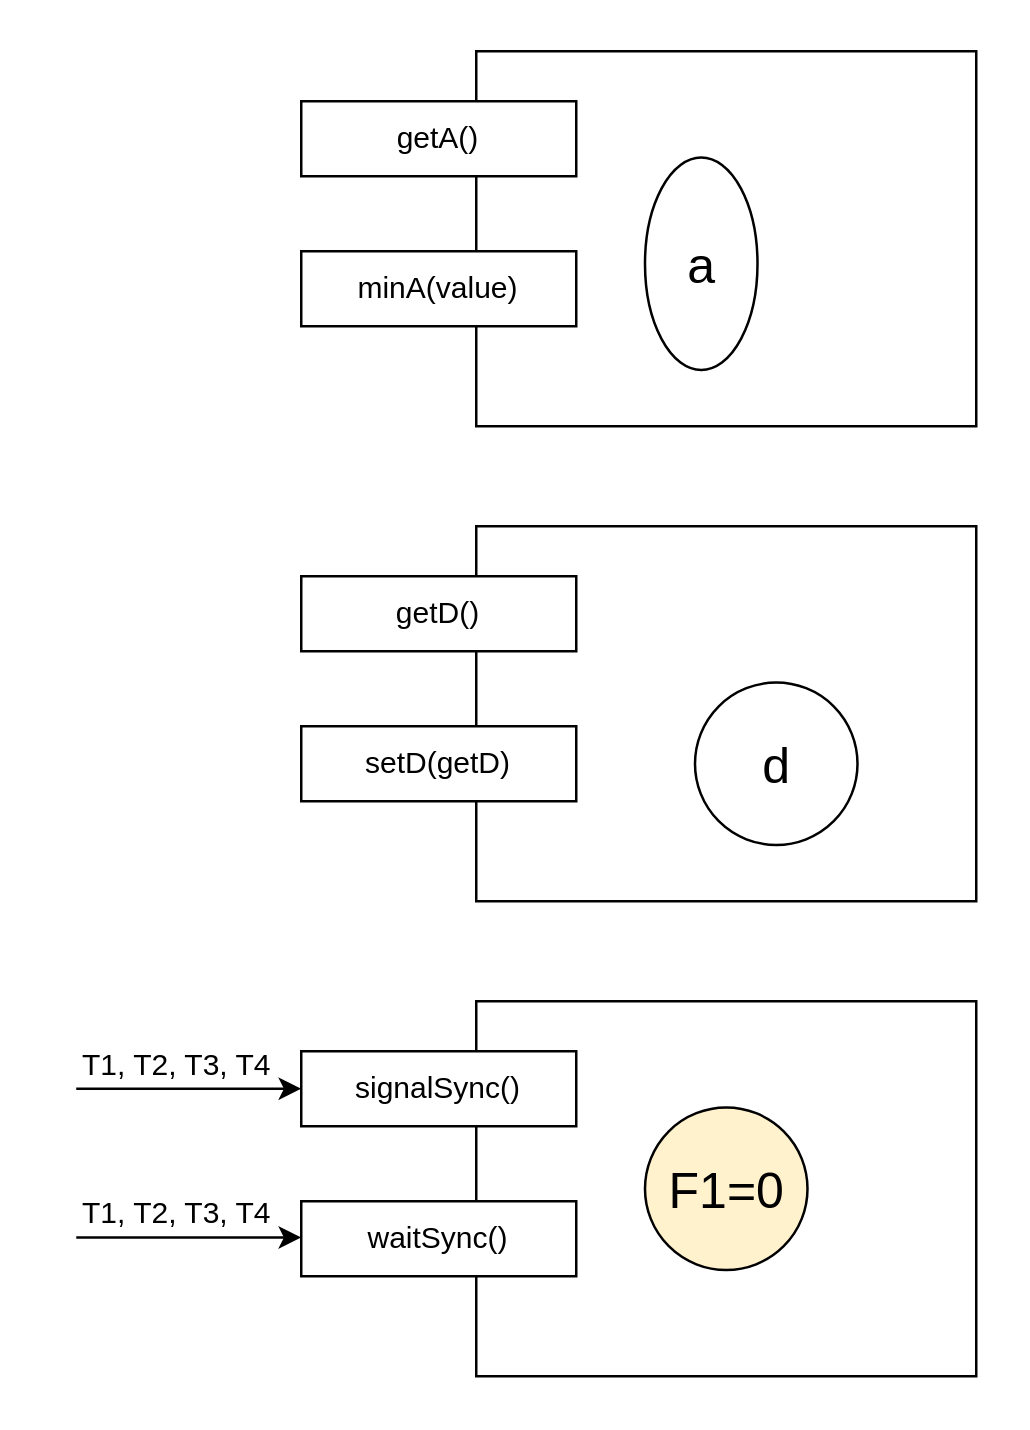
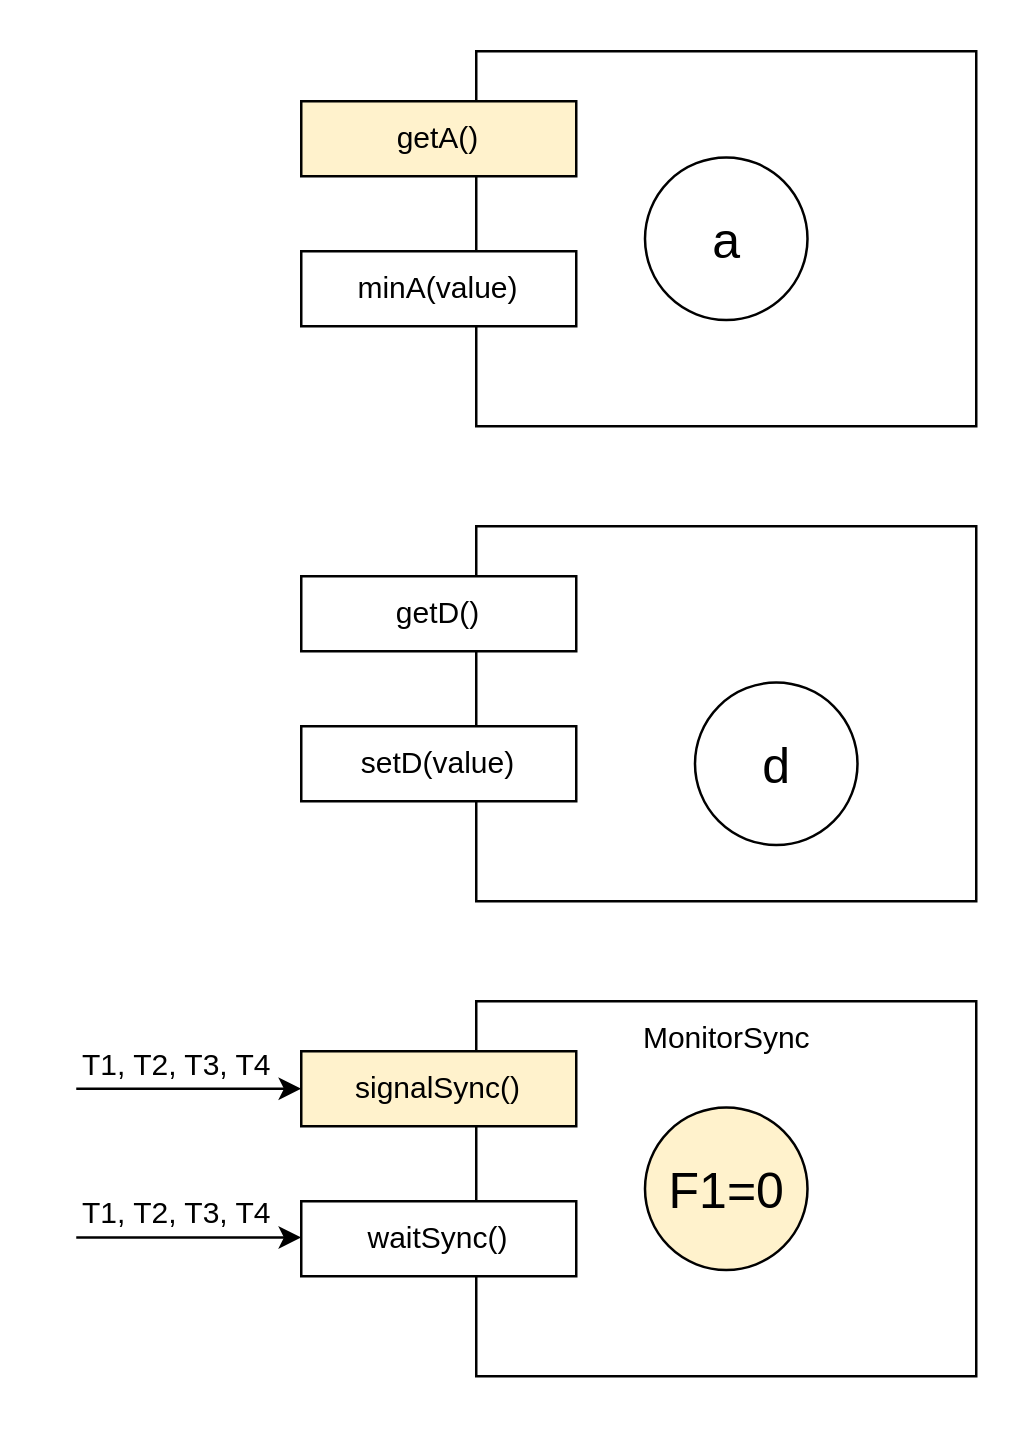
node "getA()": fillcolor #ffffff -> #fff2cc
node "a": size 113x213 -> 163x163
node "setD(getD)": label "setD(getD)" -> "setD(value)"
node "MonitorSync": added
node "signalSync()": fillcolor #ffffff -> #fff2cc
